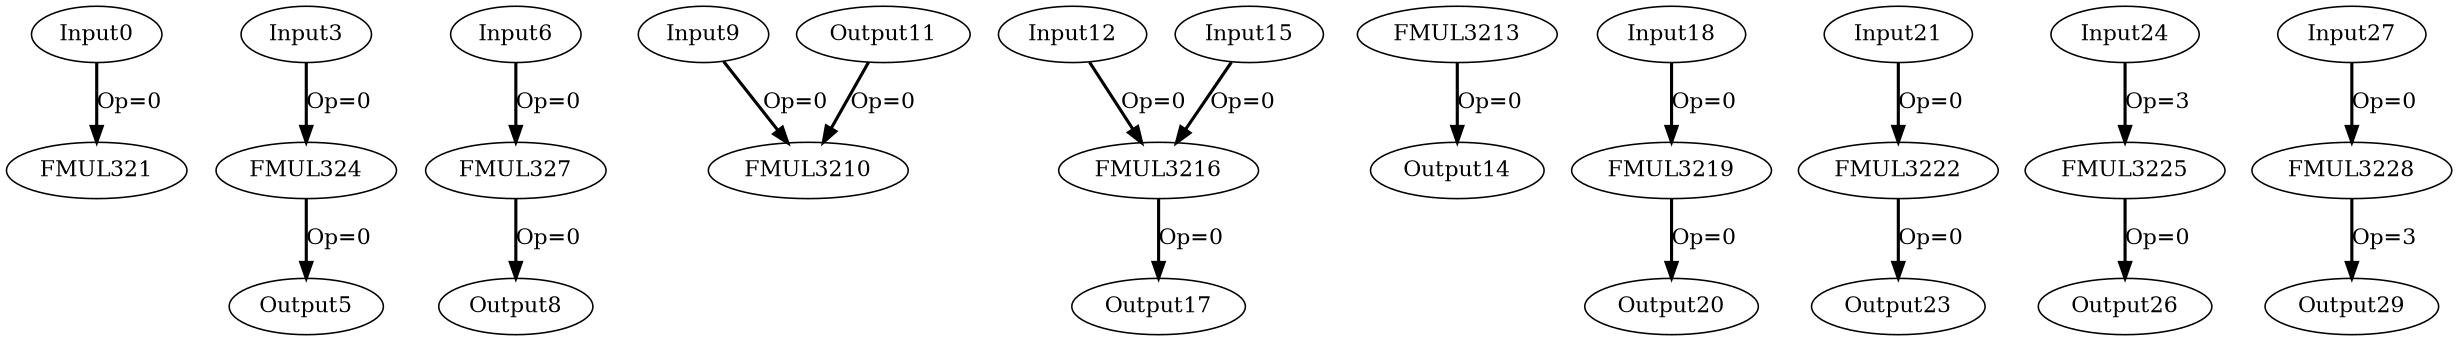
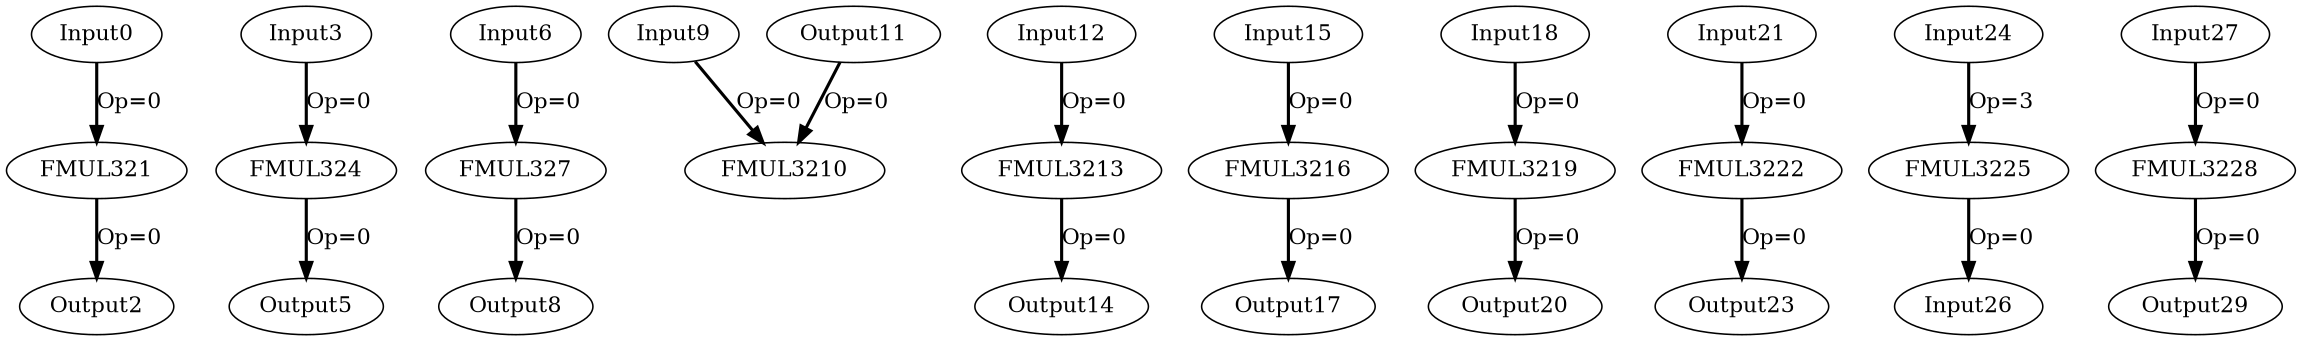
edge "Input12" -> "FMUL3216": now "Input12" -> "FMUL3213"
edge "FMUL3228" -> "Output29": label "Op=3" -> "Op=0"
node "Output2": added
node "Output26": label "Output26" -> "Input26"
